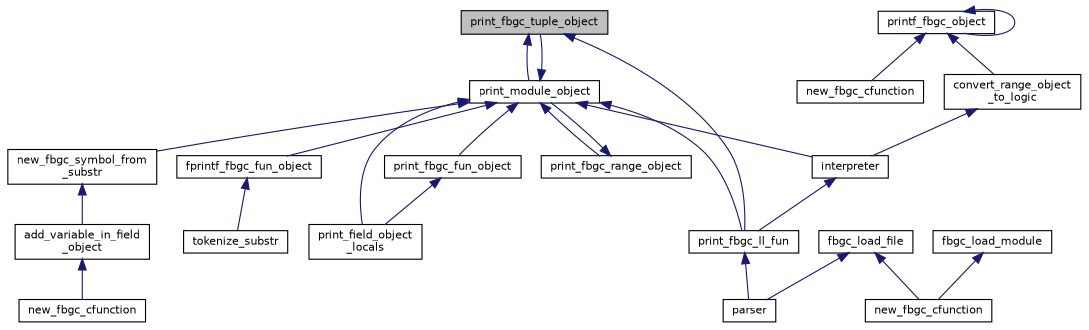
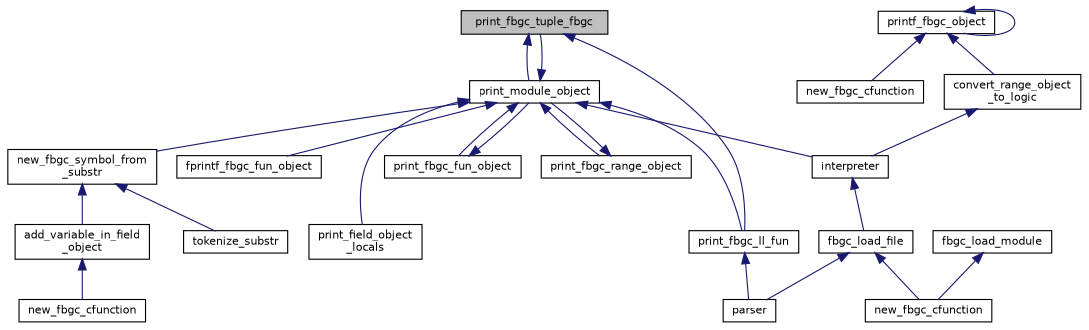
node "print_fbgc_tuple_object": label "print_fbgc_tuple_object" -> "print_fbgc_tuple_fbgc"
edge "print_field_object _locals" -> "print_fbgc_fun_object": now "print_module_object" -> "print_fbgc_fun_object"
edge "print_fbgc_ll_fun" -> "interpreter": now "fbgc_load_file" -> "interpreter"
edge "tokenize_substr" -> "fprintf_fbgc_fun_object": now "tokenize_substr" -> "new_fbgc_symbol_from _substr"
